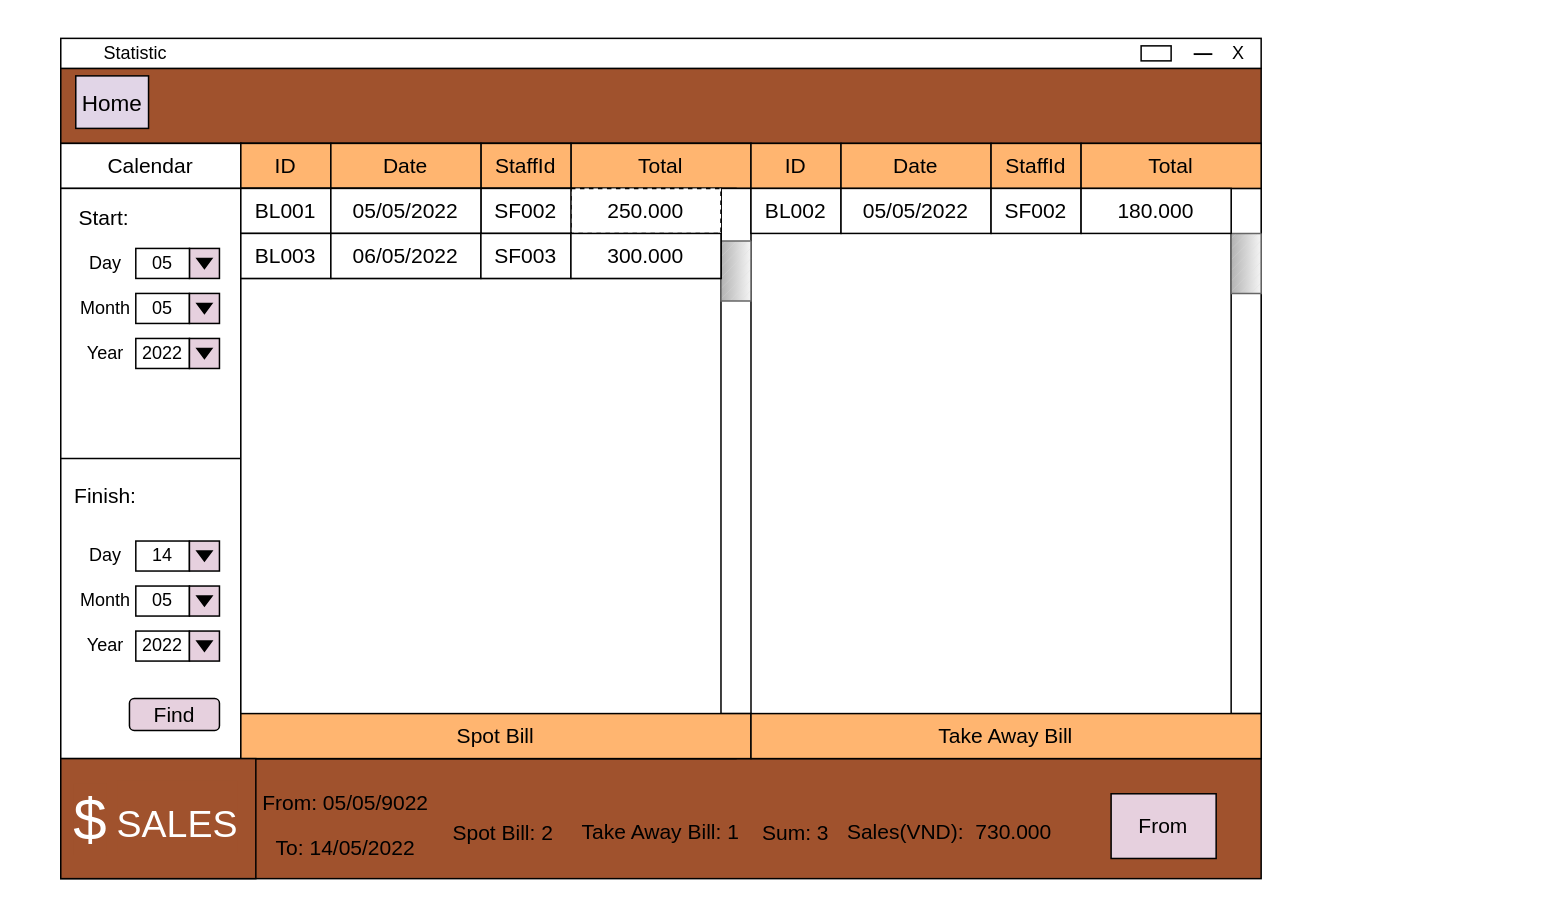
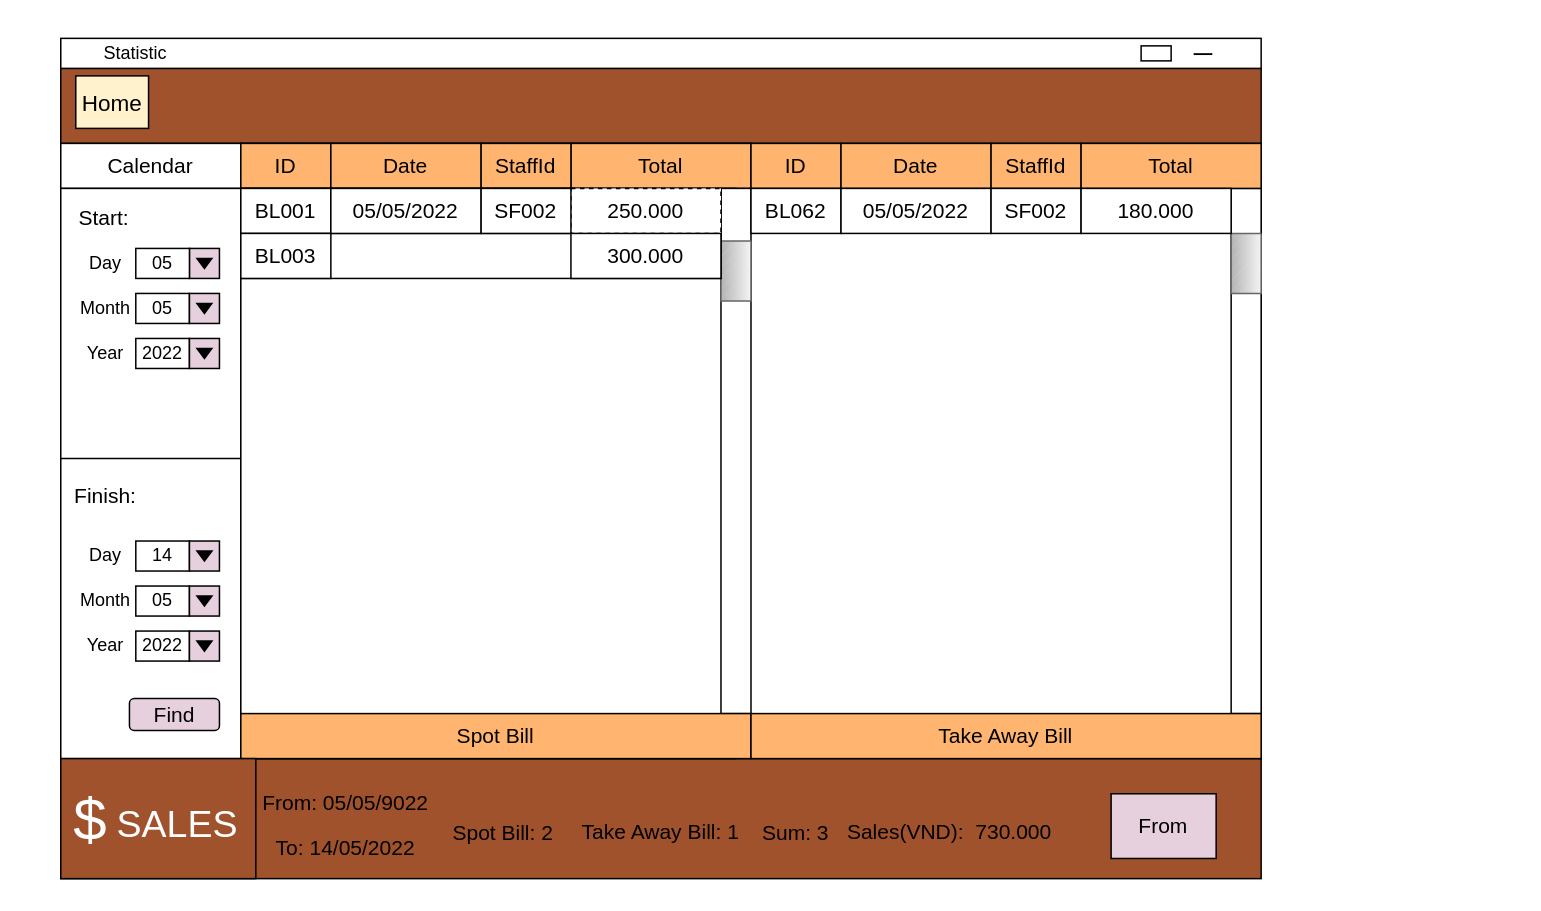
node "X": removed
node "Home": fillcolor #e1d5e7 -> #fff2cc
node "BL002": label "BL002" -> "BL062"
node "06/05/2022": removed
node "SF003": removed
